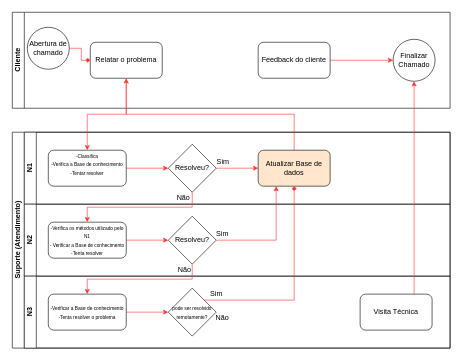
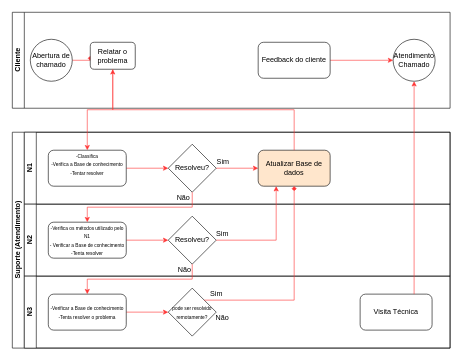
node "Abertura de chamado": moved (48, 48) -> (51, 60)
node "Relatar o problema": size 72x36 -> 45x27
node "Finalizar Chamado": label "Finalizar Chamado" -> "Atendimento Chamado"
